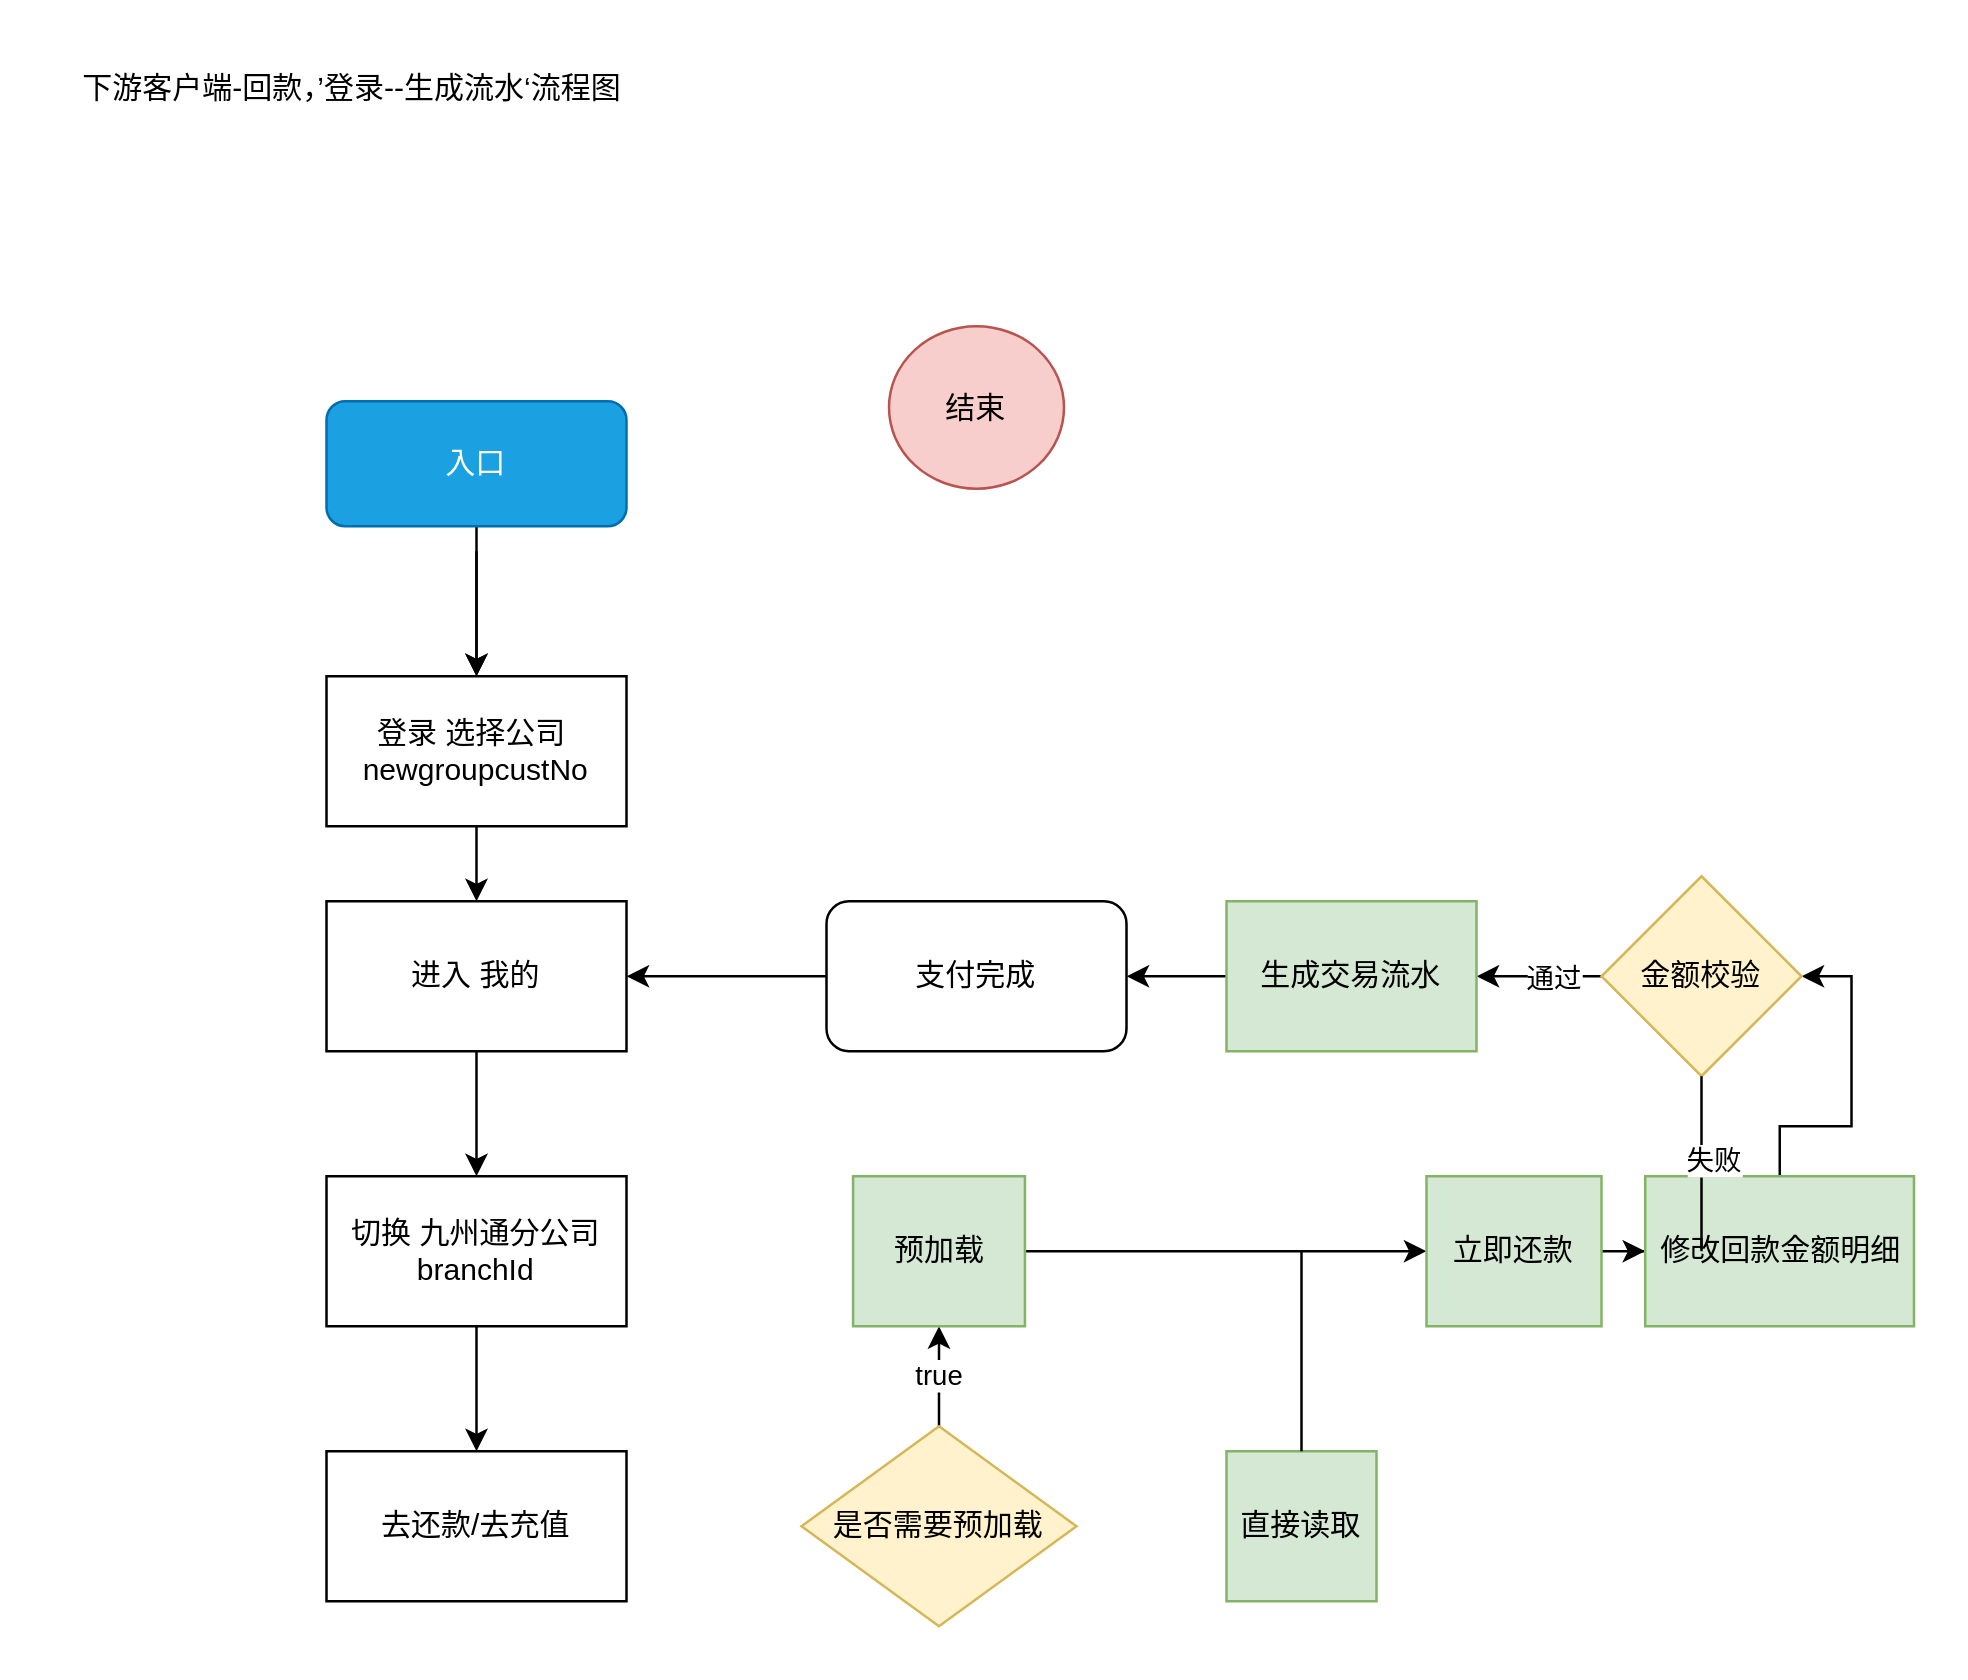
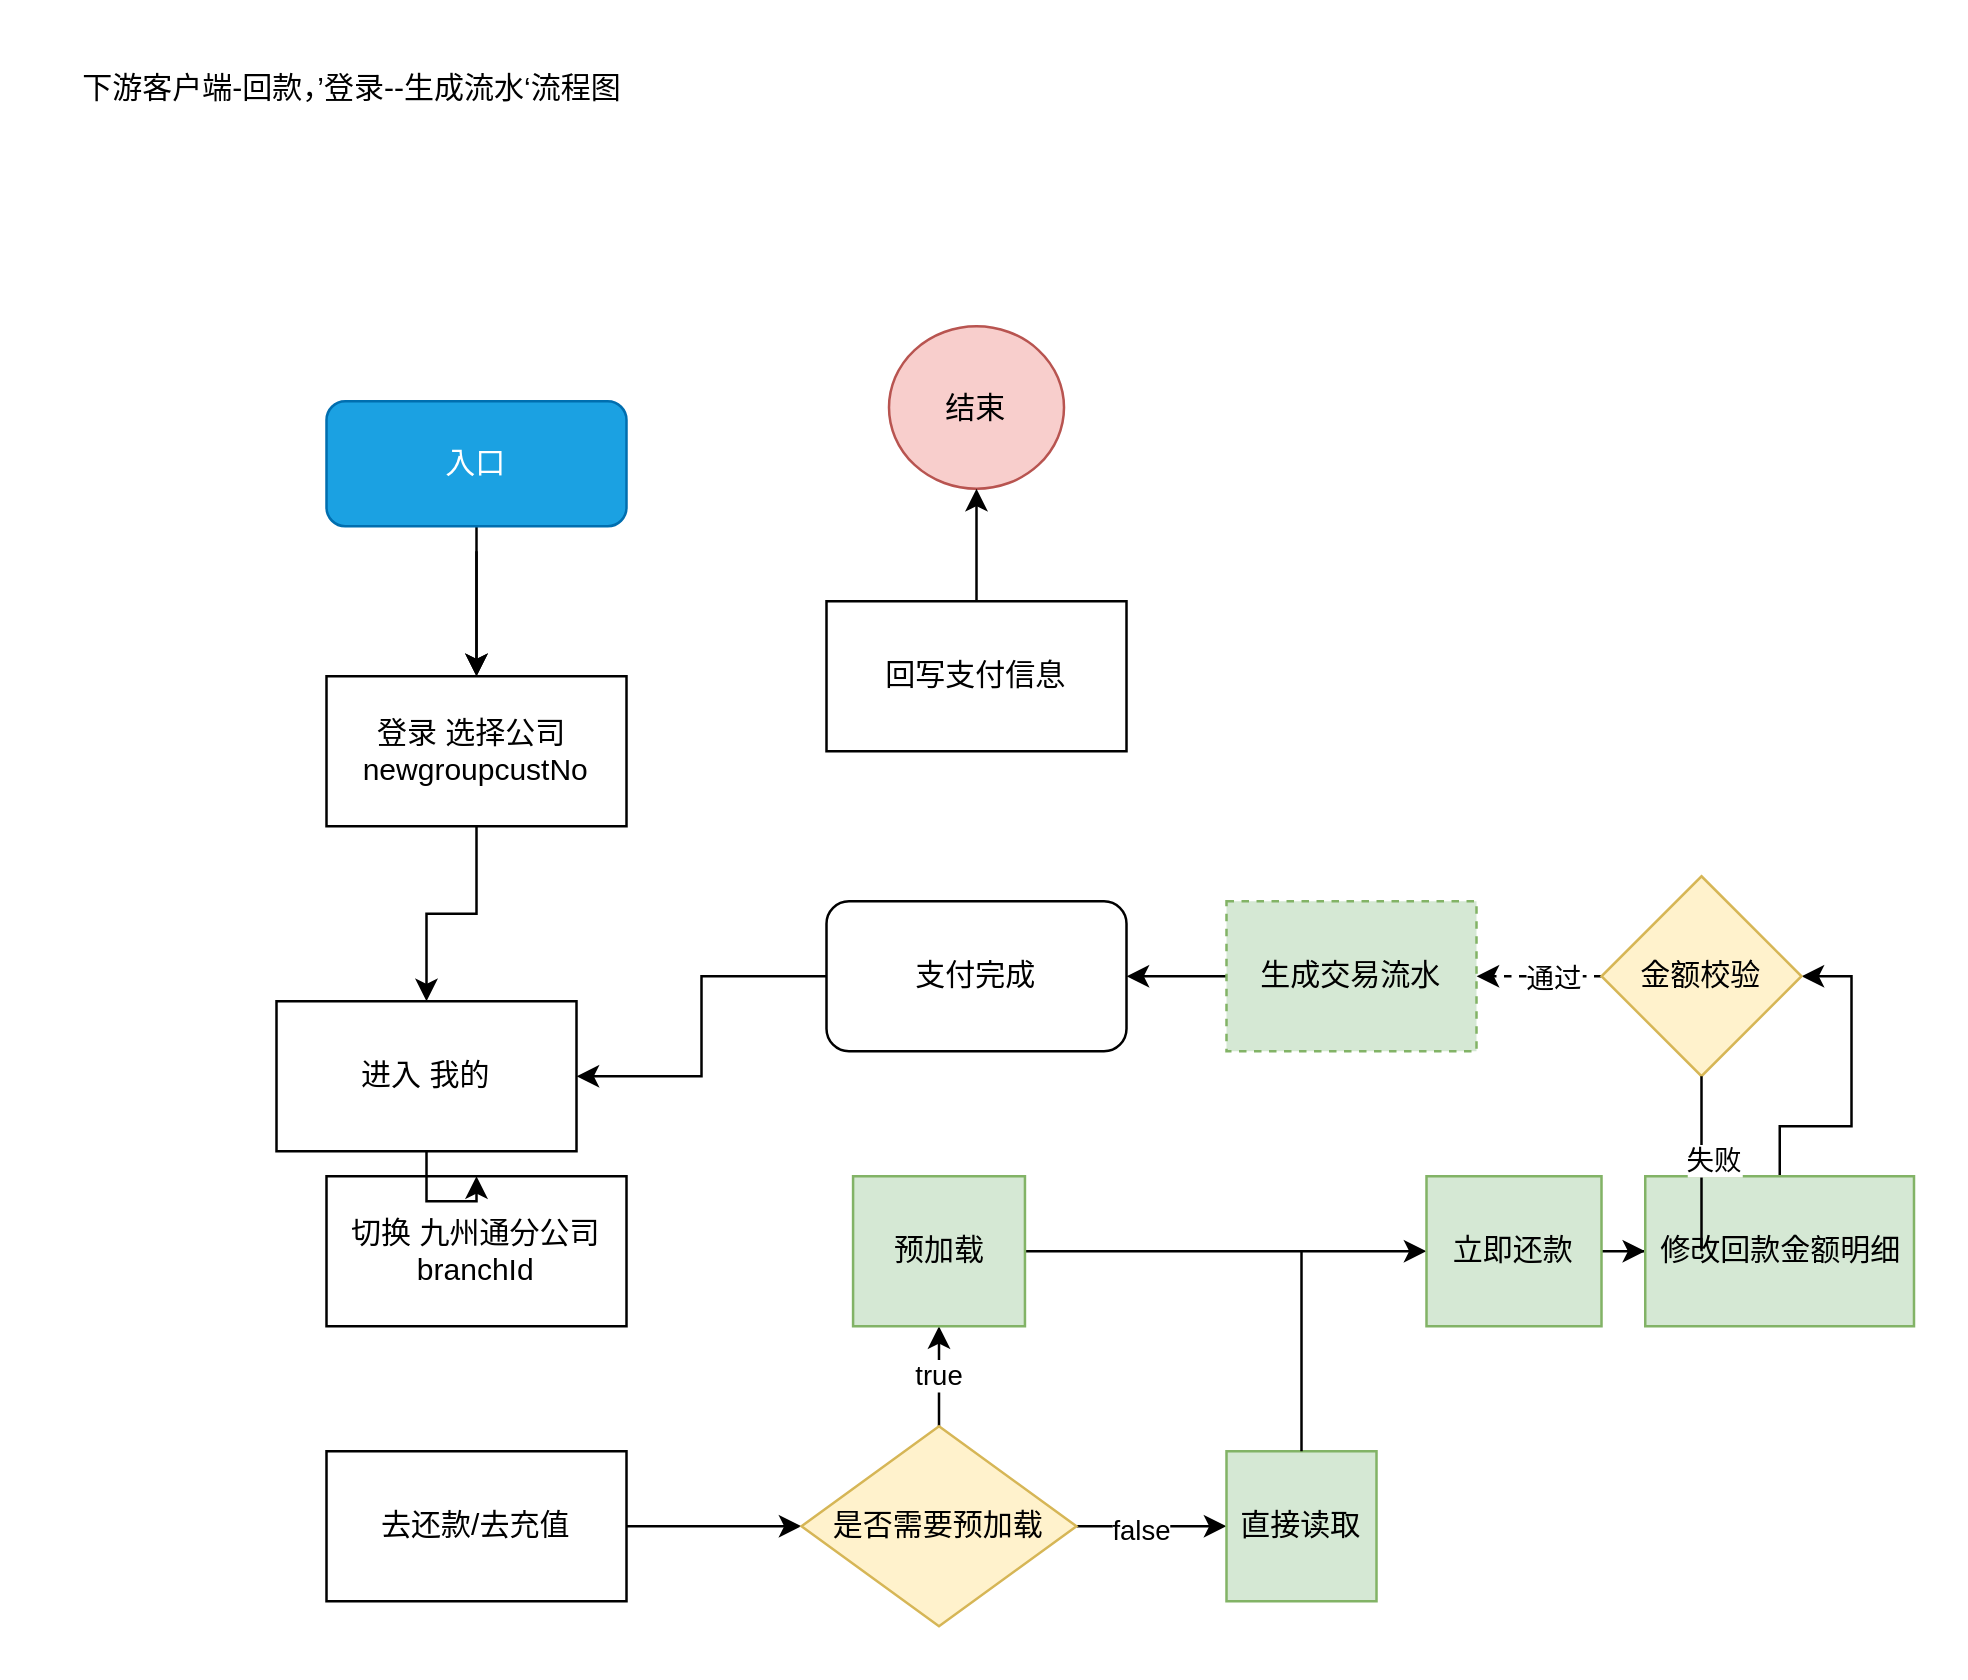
edge "回写支付信息" -> "结束": added
node "回写支付信息": added
node "进入 我的": moved (476, 976) -> (426, 1076)
node "生成交易流水": style solid -> dashed
edge "金额校验" -> "生成交易流水": style solid -> dashed
edge "切换 九州通分公司 branchId" -> "去还款/去充值": removed
edge "去还款/去充值" -> "是否需要预加载": added
edge "是否需要预加载" -> "直接读取": added, label "false"
